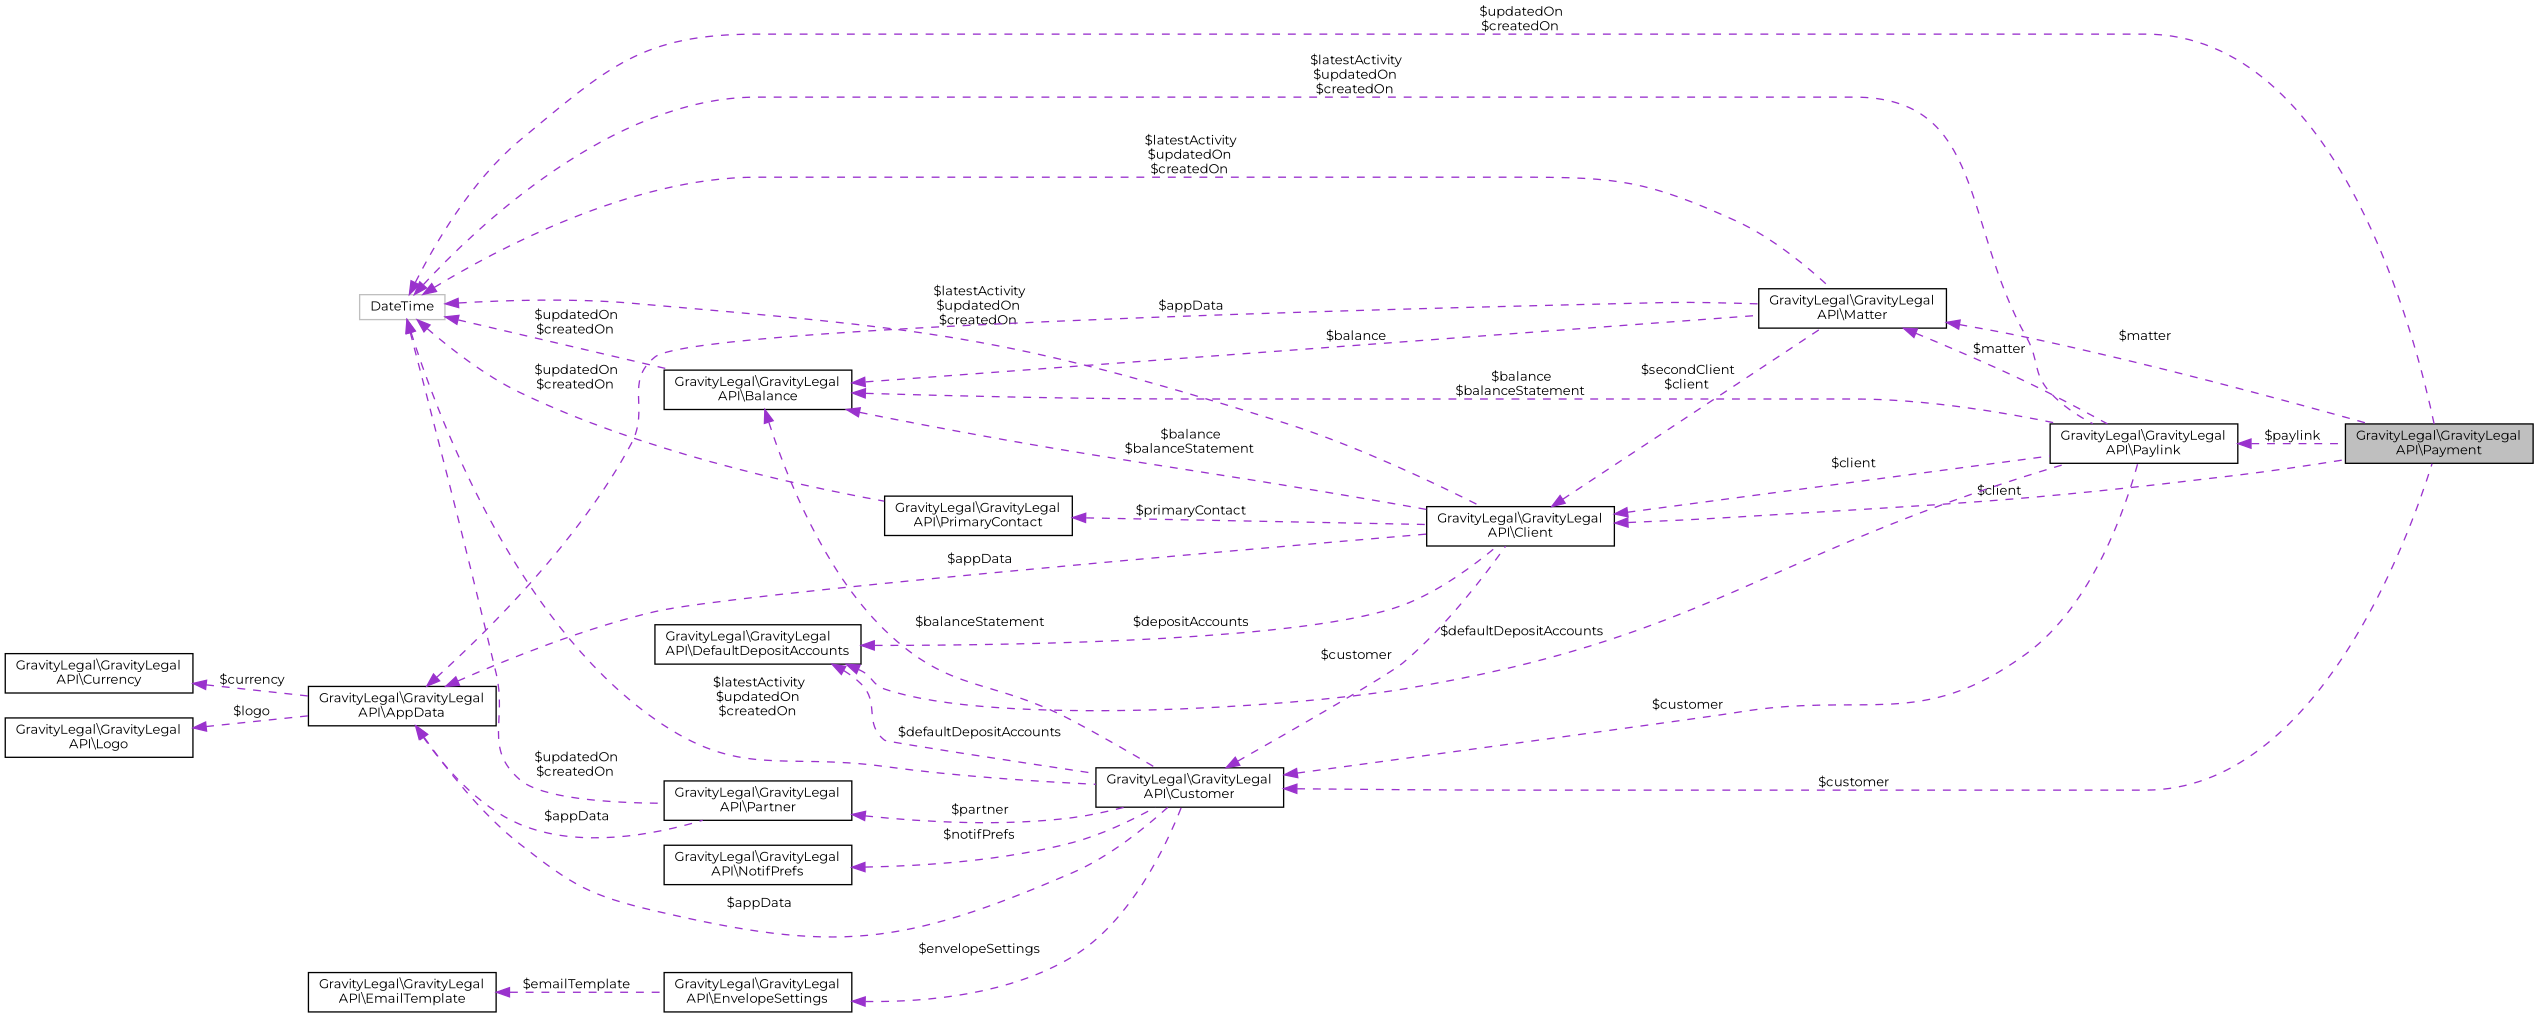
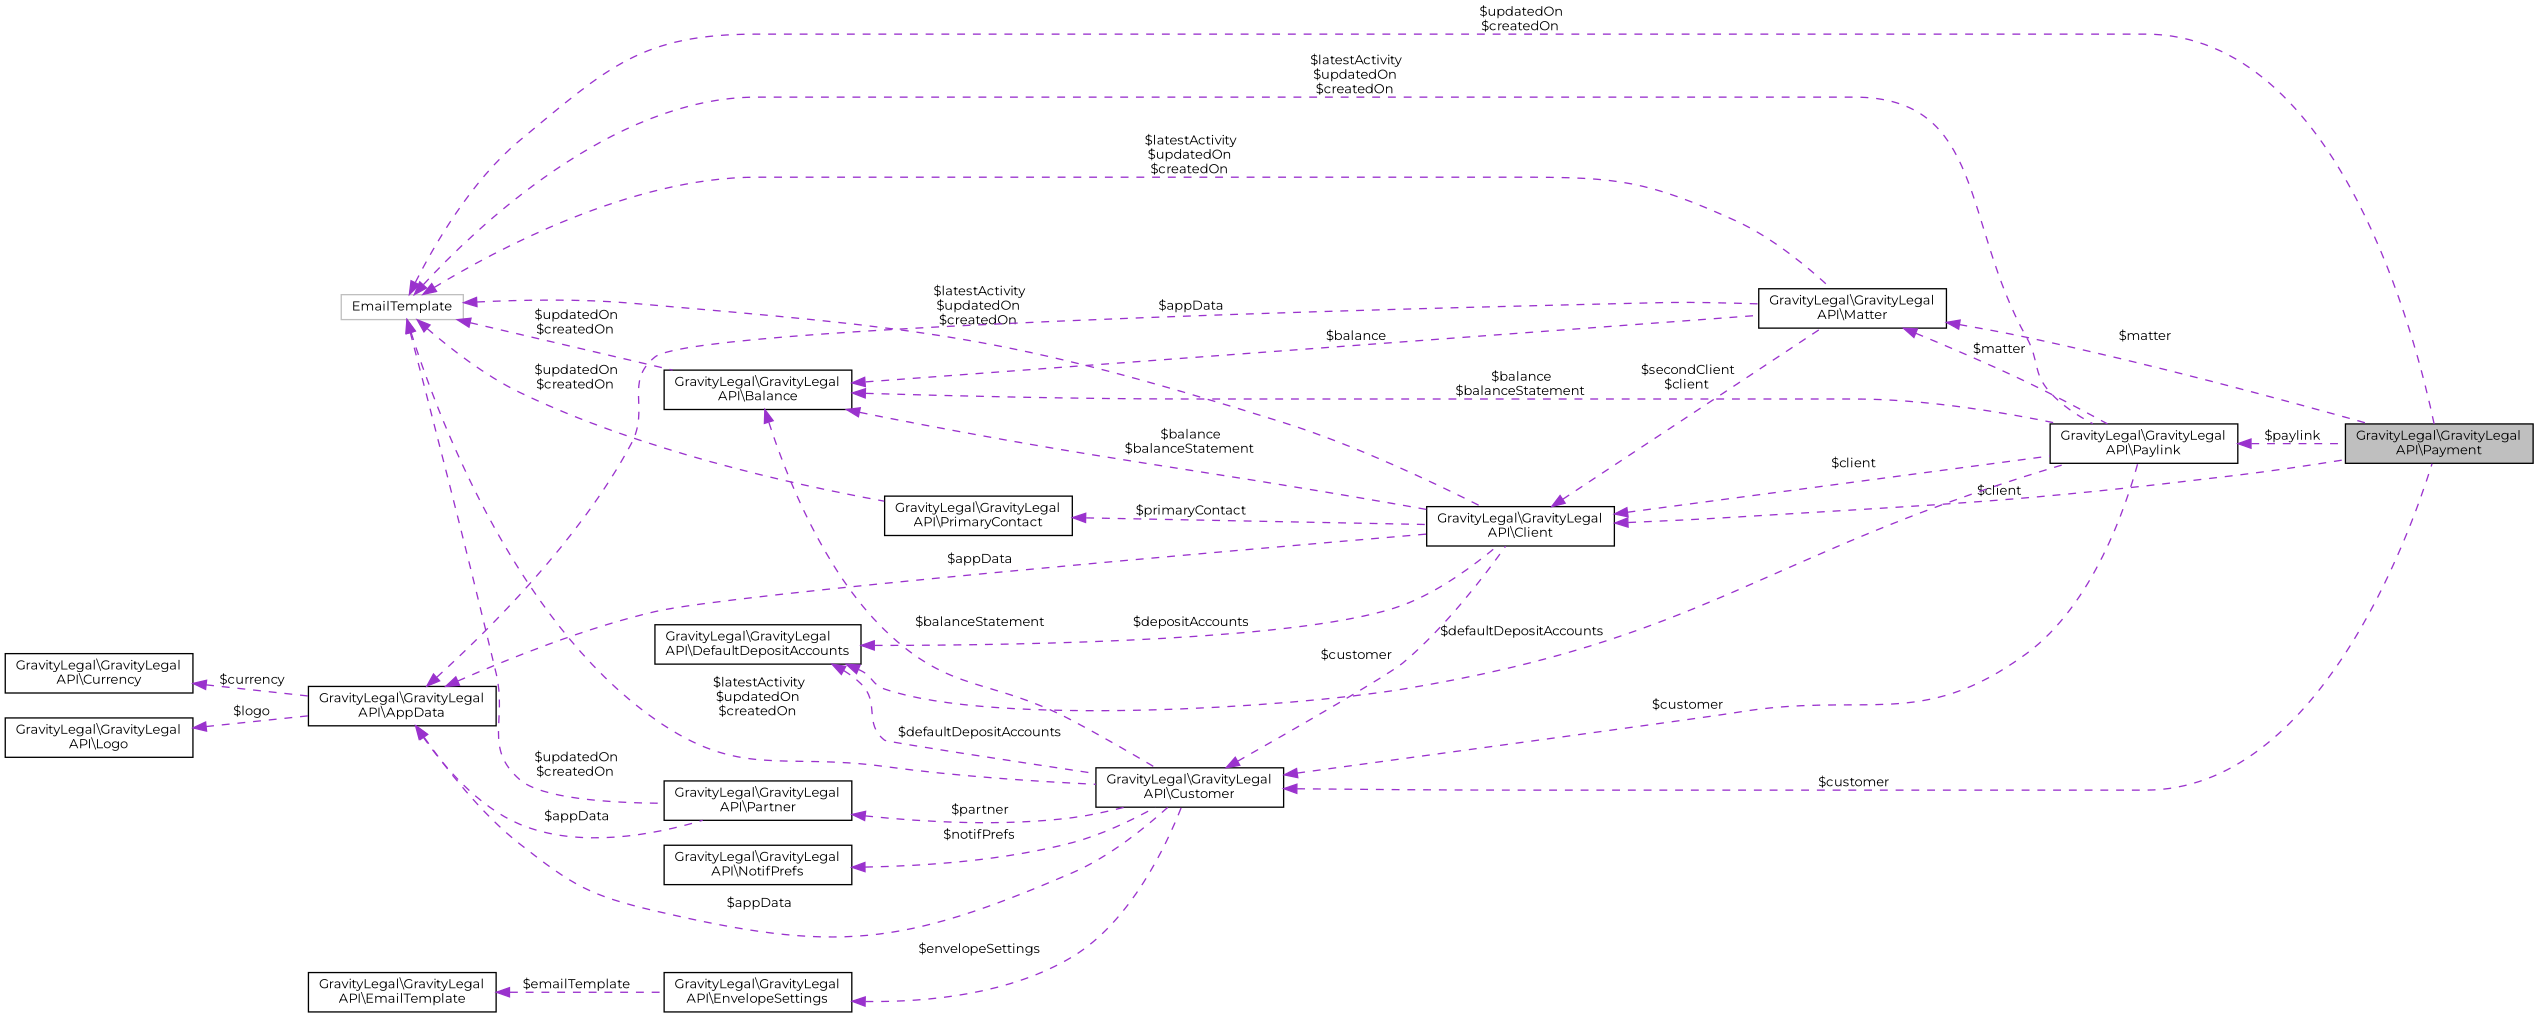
node "DateTime": label "DateTime" -> "EmailTemplate"
